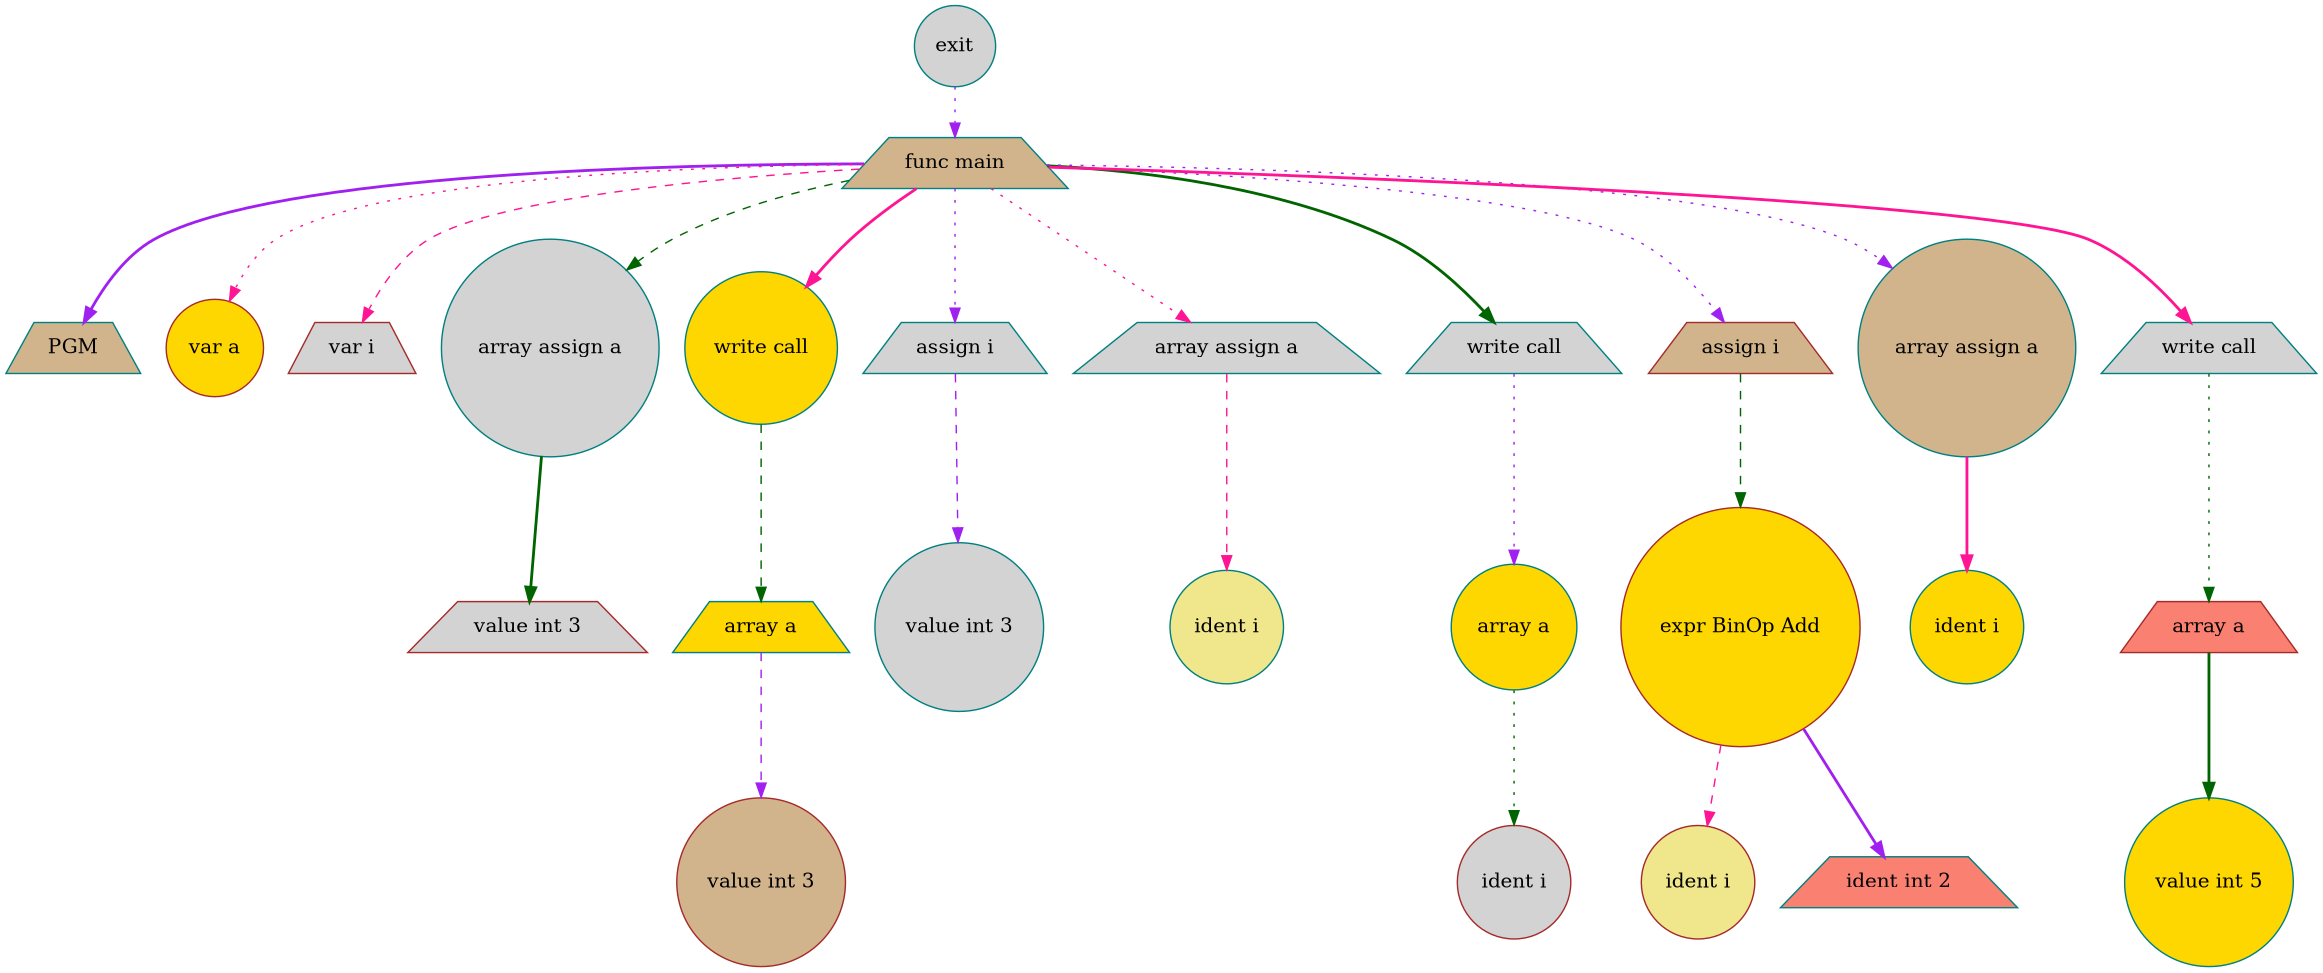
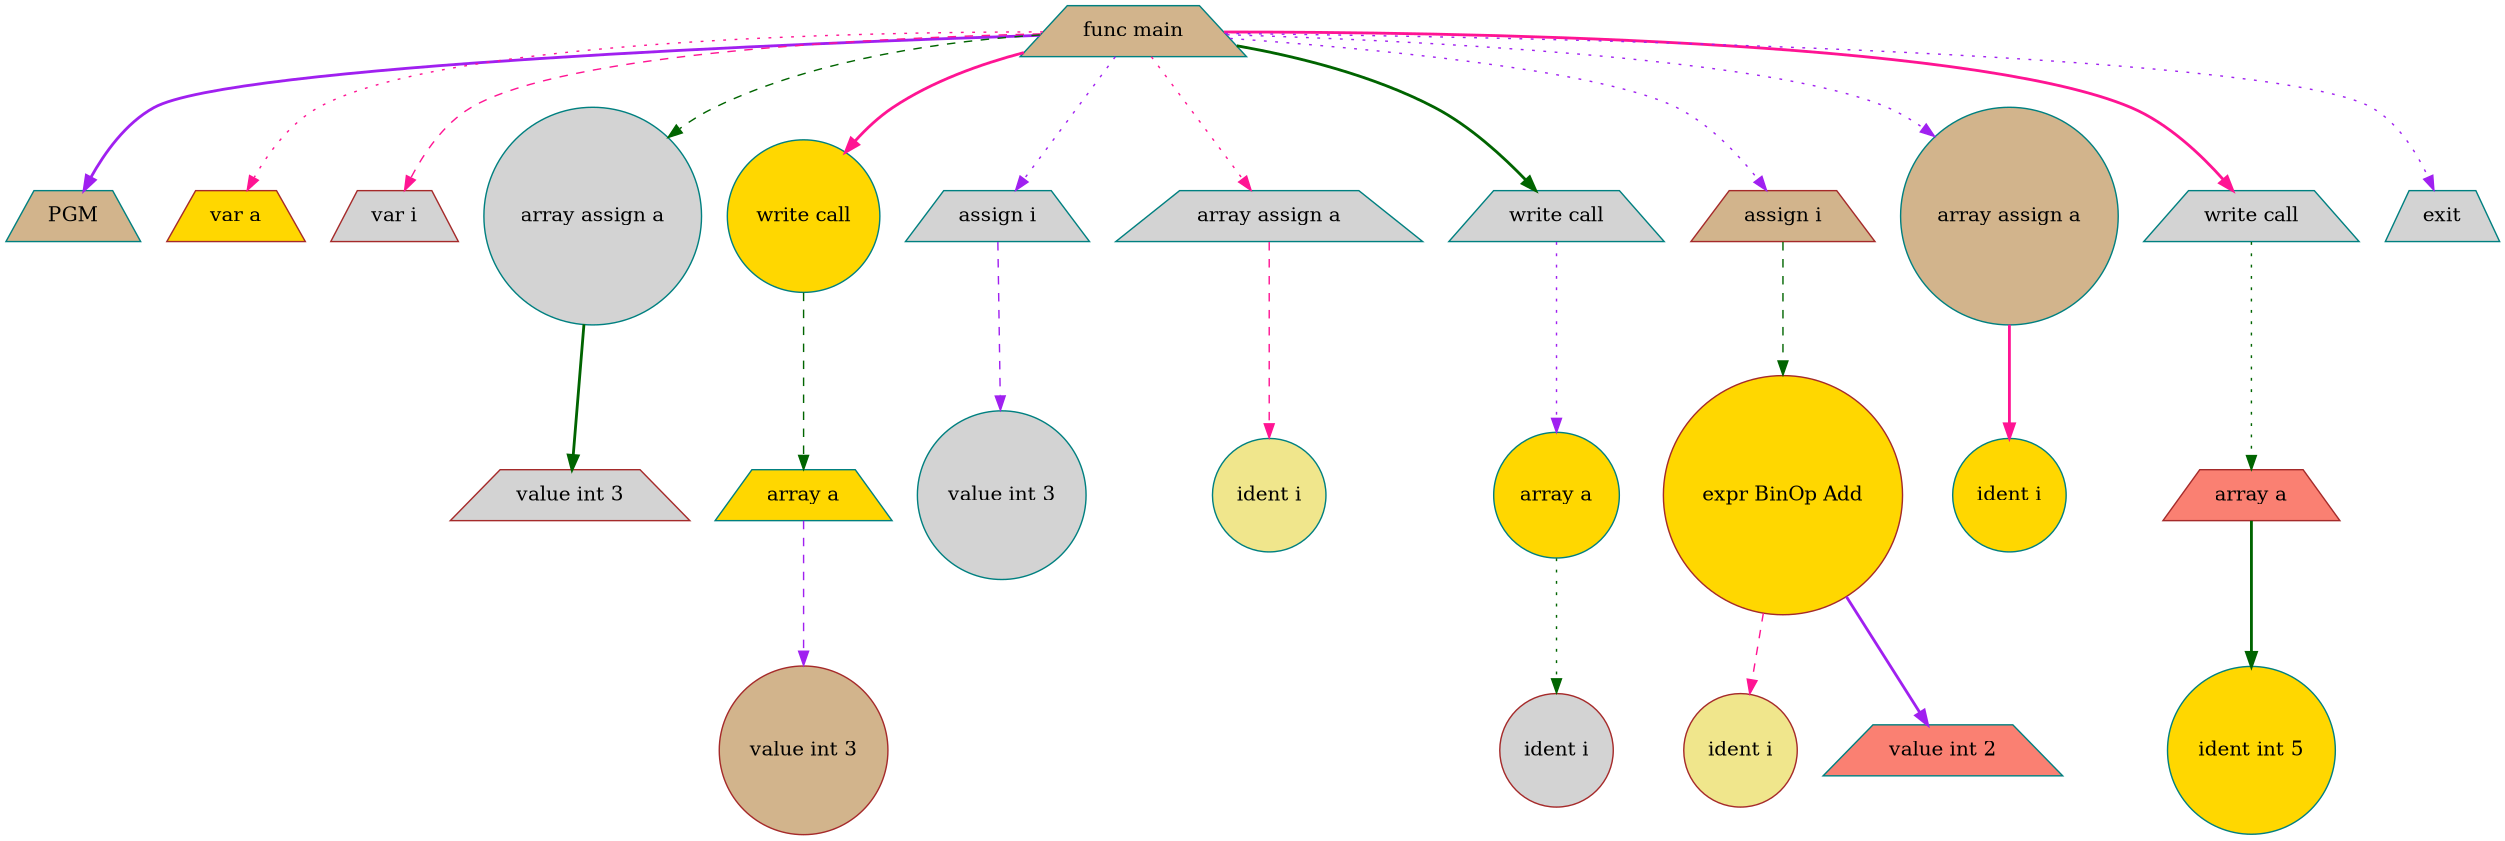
node "exit": shape circle -> trapezium
edge "exit" -> "func main": reversed
node "var a": shape circle -> trapezium
node "ident int 2": label "ident int 2" -> "value int 2"
node "value int 5": label "value int 5" -> "ident int 5"
